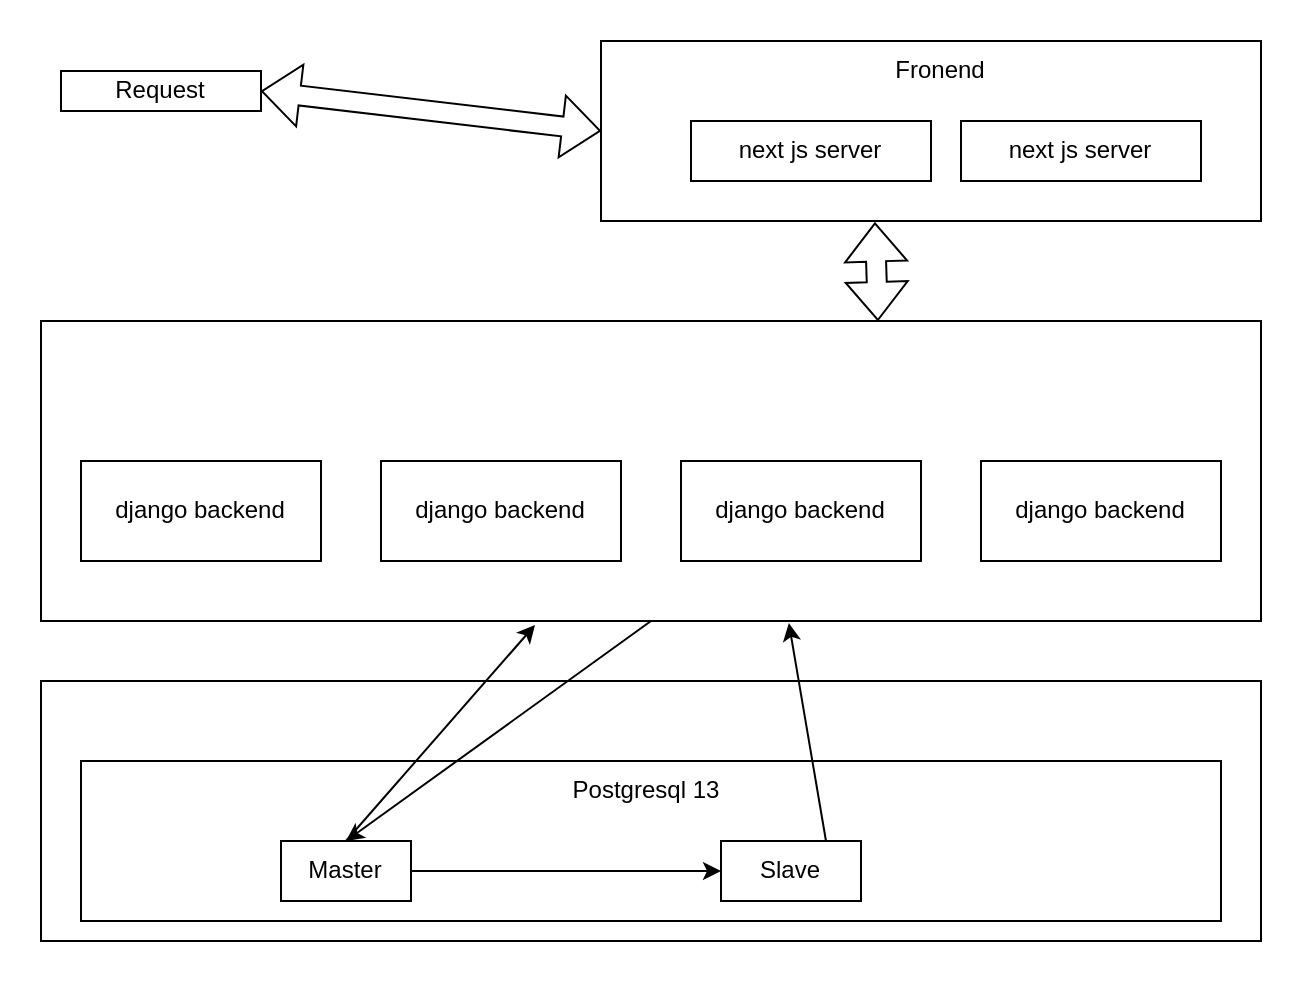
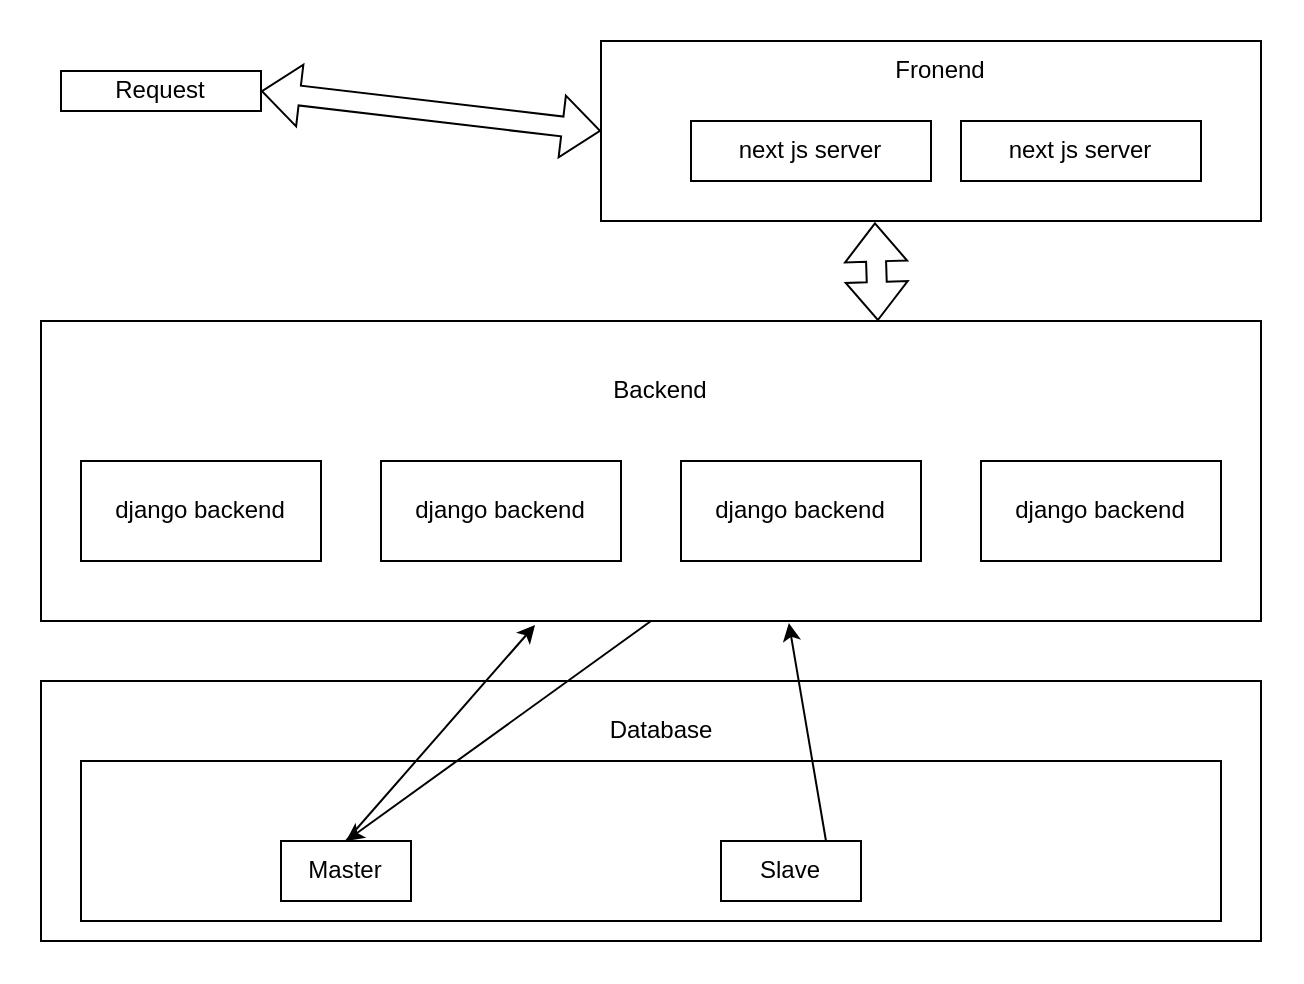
node "Backend": added
node "Database": added
node "Postgresql 13": removed
edge "Master" -> "Slave": removed
